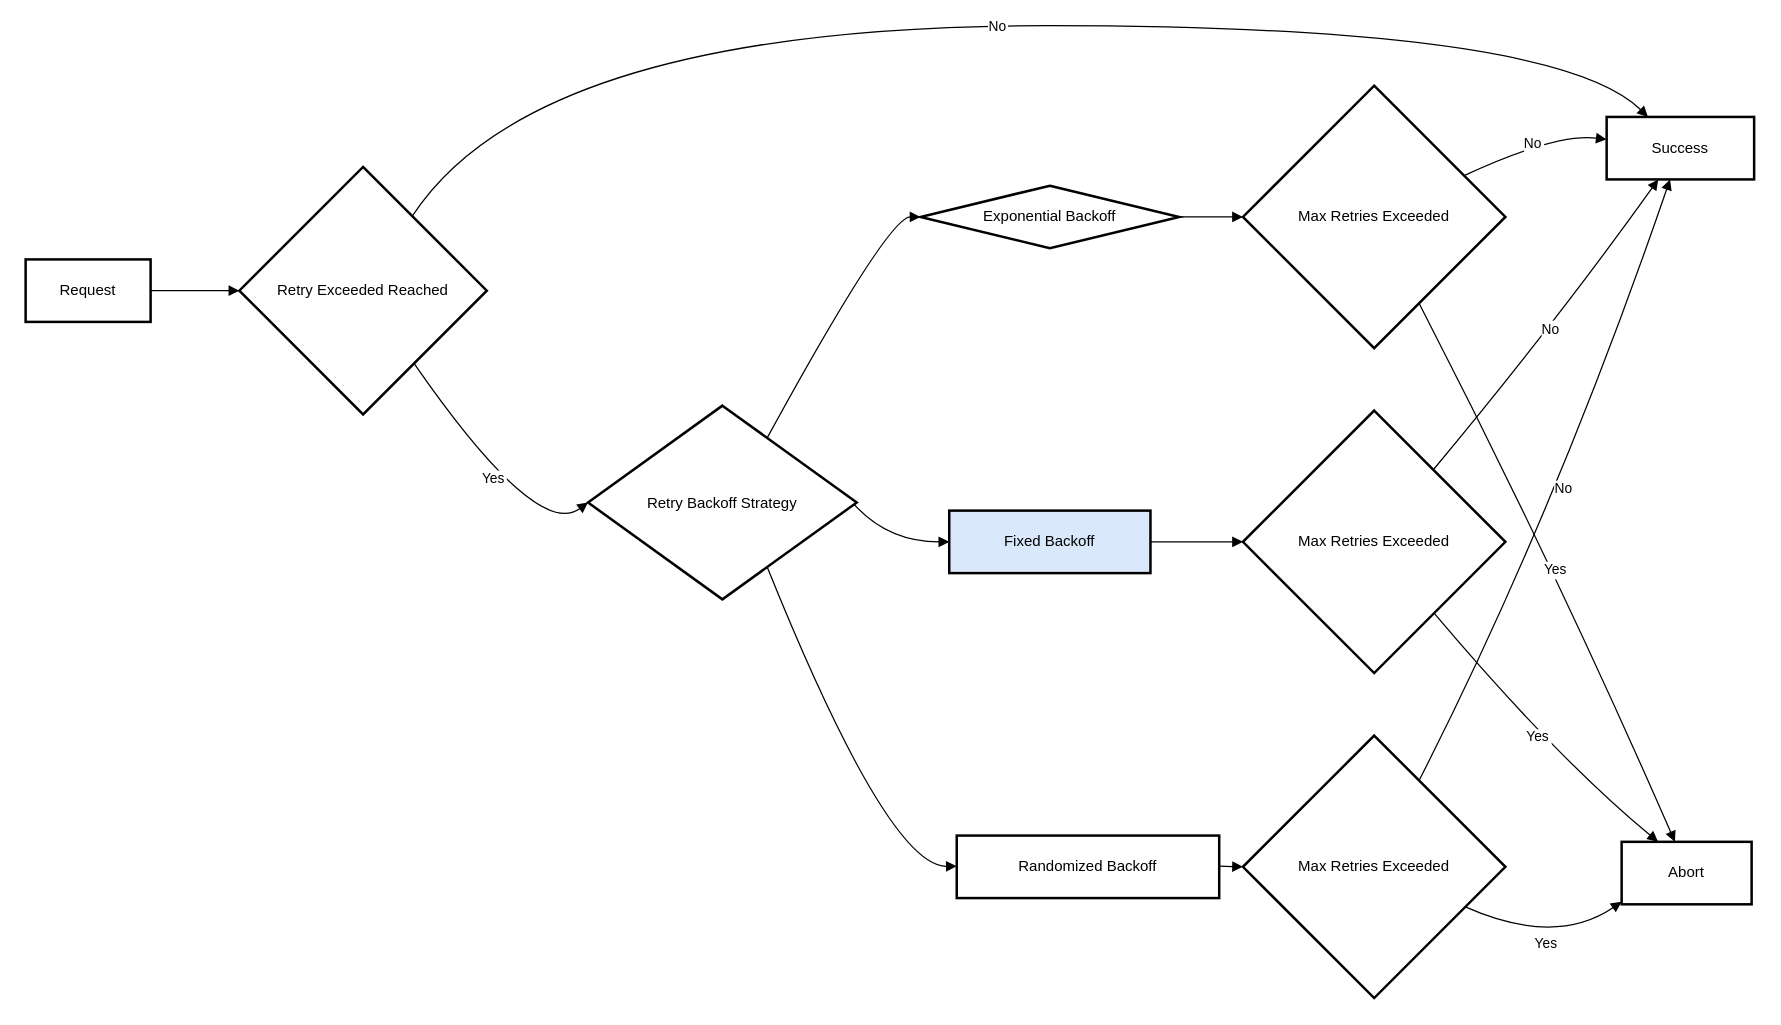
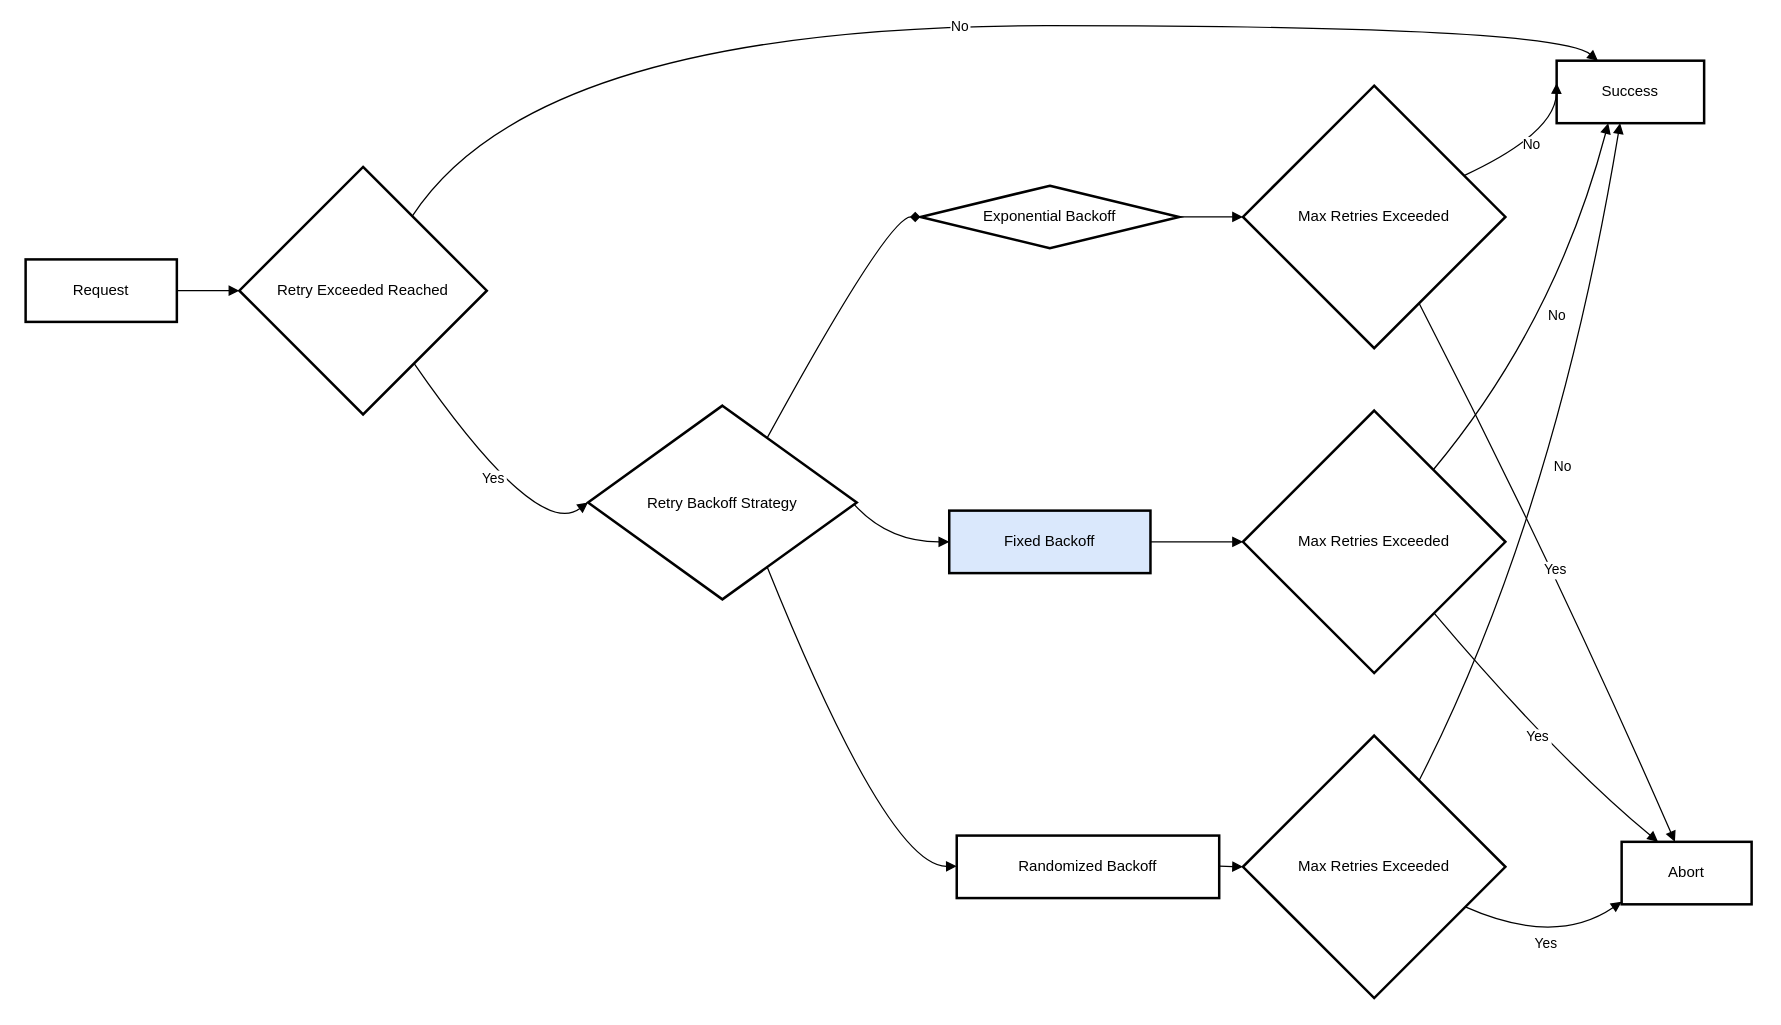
node "Success": moved (1681, 148) -> (1631, 92)
edge "Retry Backoff Strategy" -> "Exponential Backoff": arrowhead block -> diamond
node "Request": size 125x63 -> 151x63
